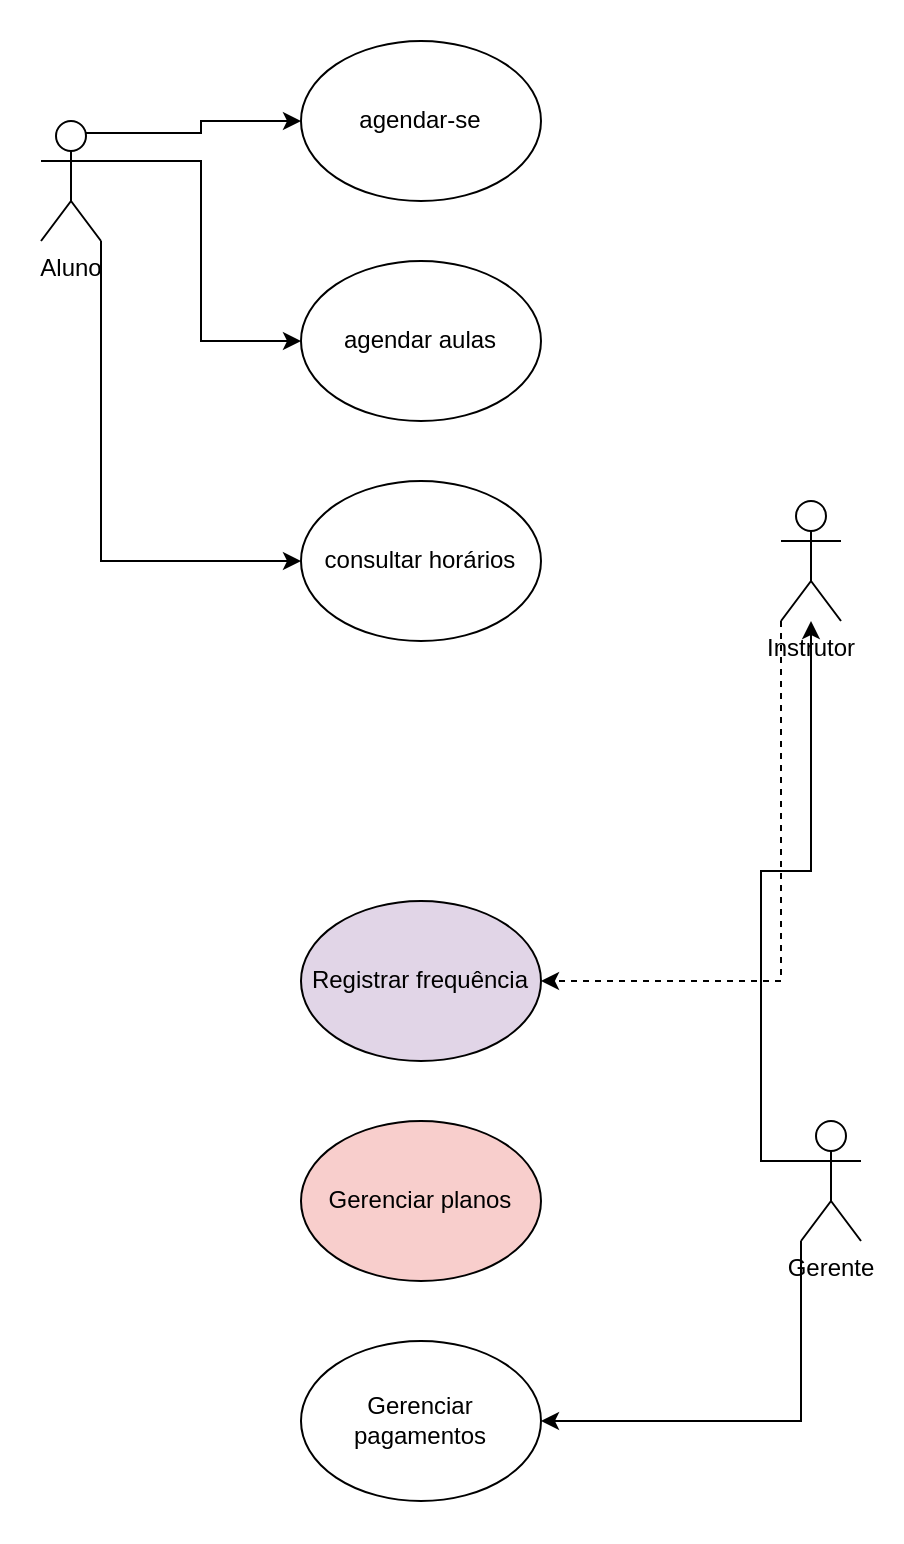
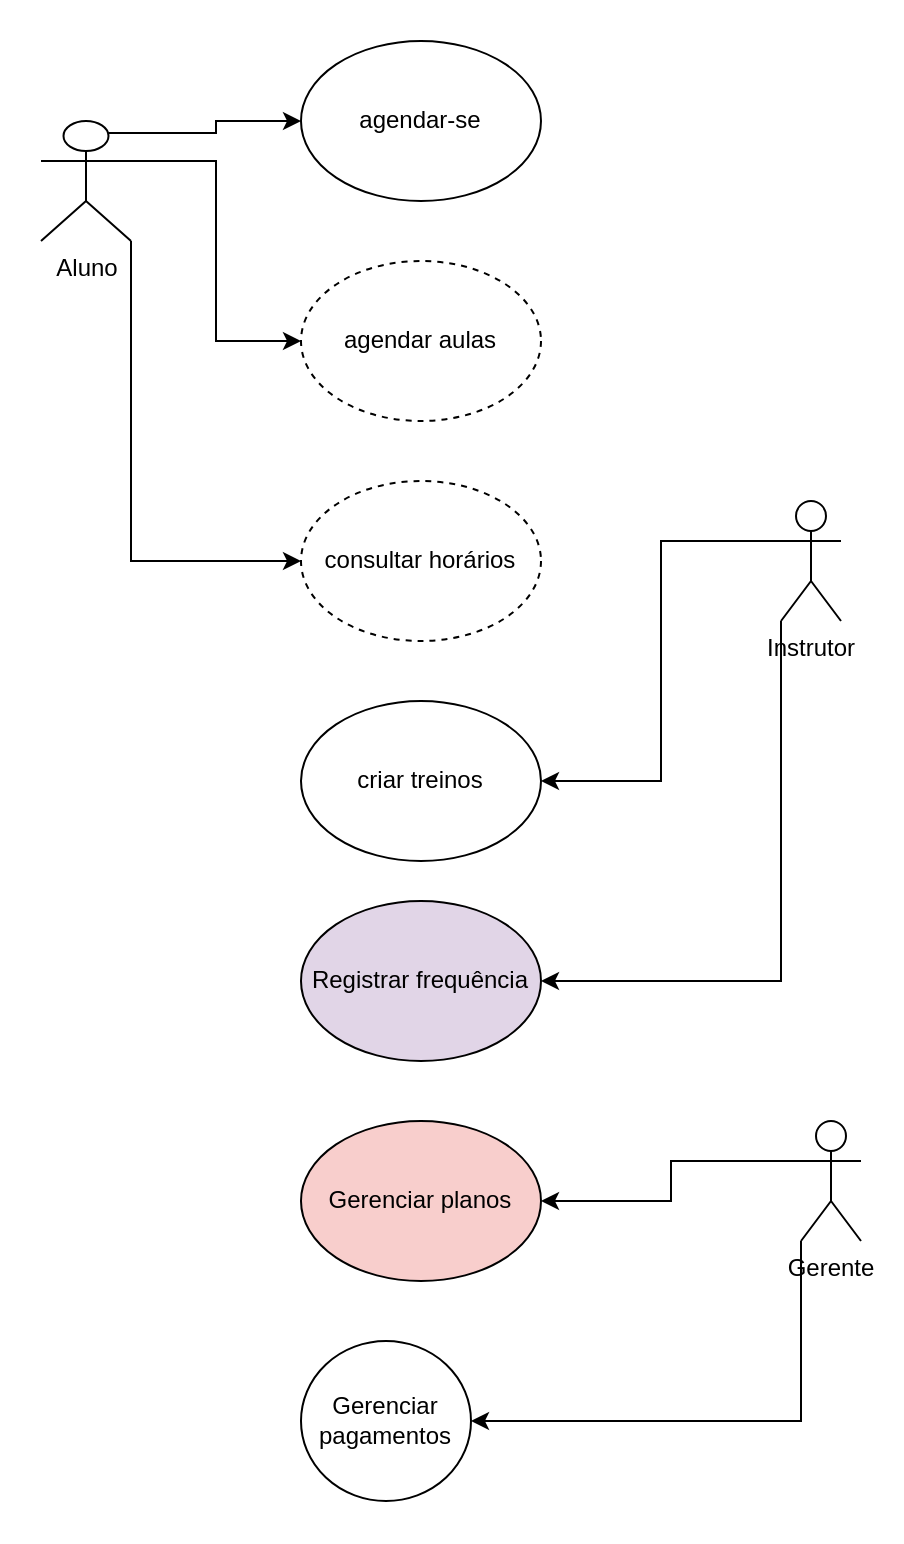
node "Aluno": size 60x120 -> 90x120
node "agendar aulas": style solid -> dashed
node "consultar horários": style solid -> dashed
edge "Instrutor" -> "criar treinos": added
node "criar treinos": added
edge "Gerente" -> "Instrutor": now "Gerente" -> "Gerenciar planos"
edge "Instrutor" -> "Registrar frequência": style dashed -> solid
node "Gerenciar pagamentos": size 240x160 -> 170x160
